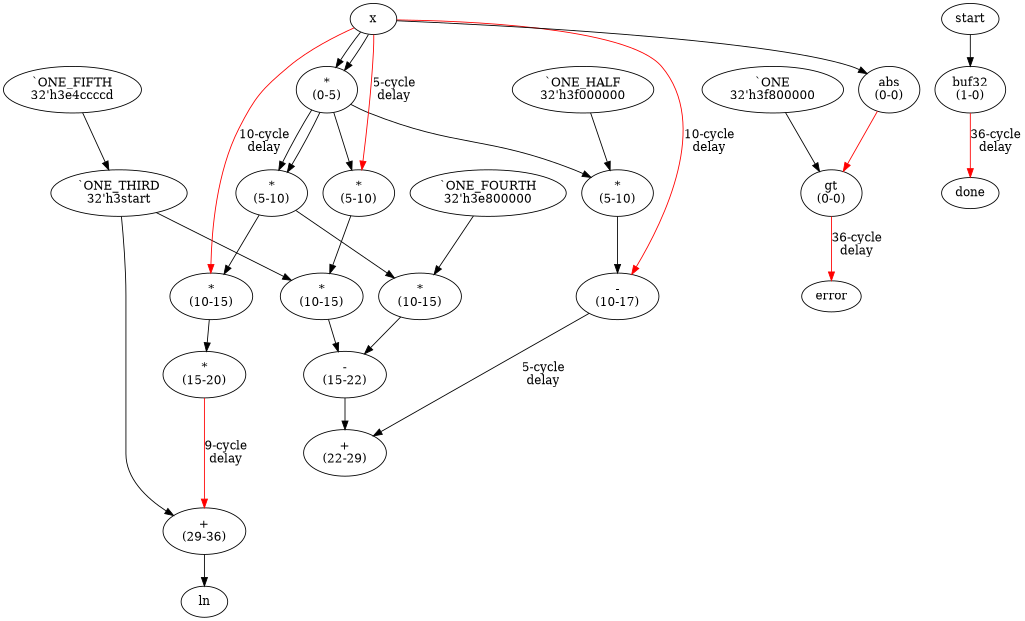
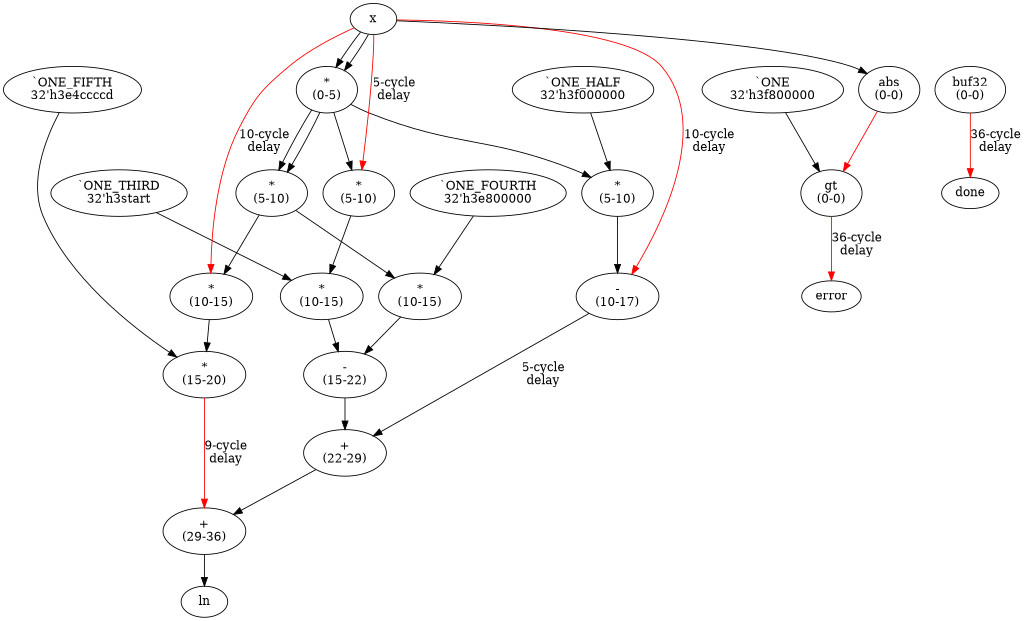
node "start": removed
node "buf32 (1-0)": label "buf32 (1-0)" -> "buf32 (0-0)"
edge "`ONE_FIFTH 32'h3e4ccccd" -> "`ONE_THIRD 32'h3start": now "`ONE_FIFTH 32'h3e4ccccd" -> "* (15-20)"
edge "`ONE_THIRD 32'h3start" -> "+ (29-36)": now "+ (22-29)" -> "+ (29-36)"
